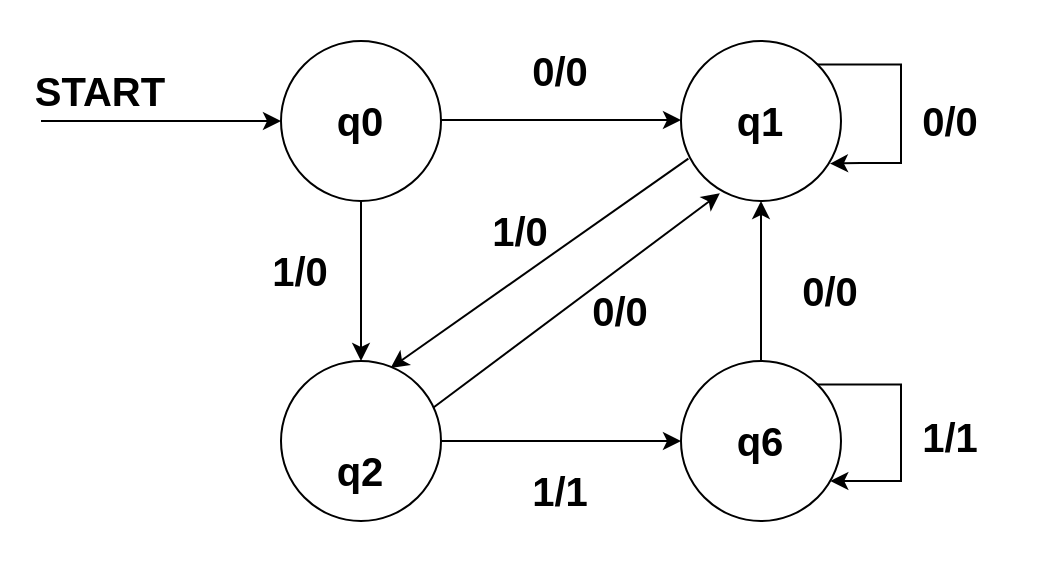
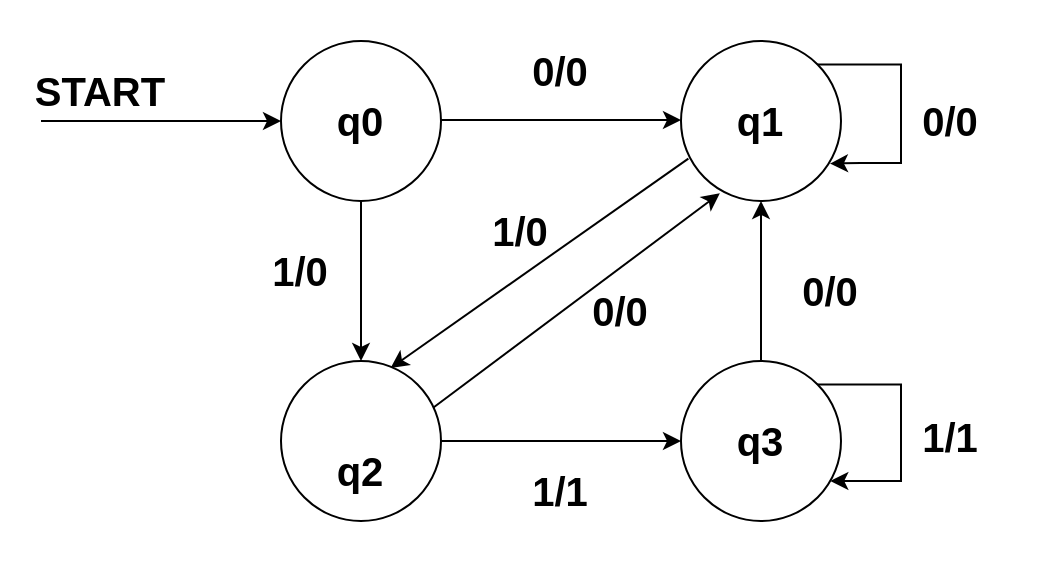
node "q6": label "q6" -> "q3"
